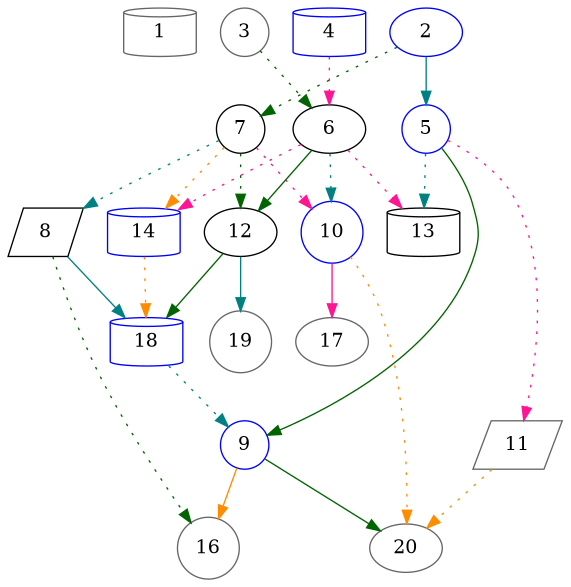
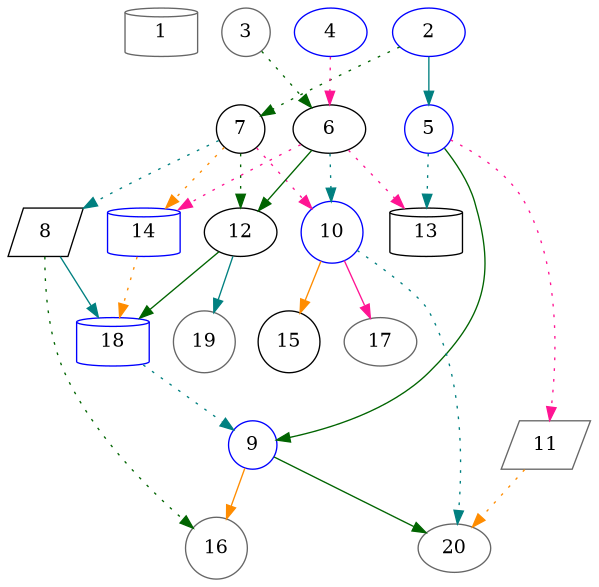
node "4": shape cylinder -> ellipse
node "15": added
edge "10" -> "20": color darkorange -> teal
